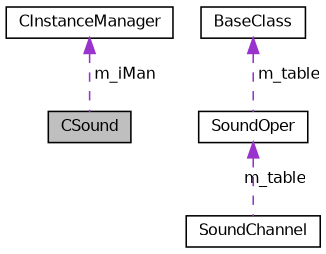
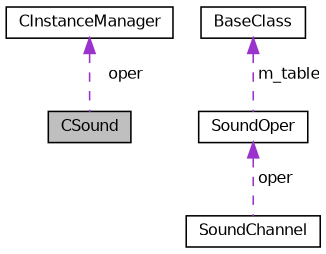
edge "CSound" -> "CInstanceManager": label " m_iMan" -> " oper"
edge "SoundChannel" -> "SoundOper": label " m_table" -> " oper"
